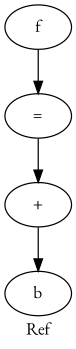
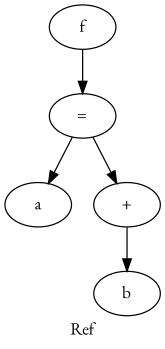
node "a": added
